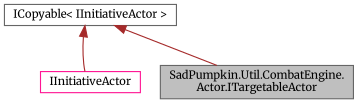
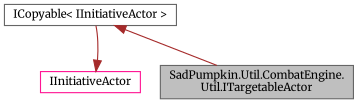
edge "IInitiativeActor" -> "ICopyable< IInitiativeActor >": reversed
node "SadPumpkin.Util.CombatEngine. Actor.ITargetableActor": label "SadPumpkin.Util.CombatEngine. Actor.ITargetableActor" -> "SadPumpkin.Util.CombatEngine. Util.ITargetableActor"
